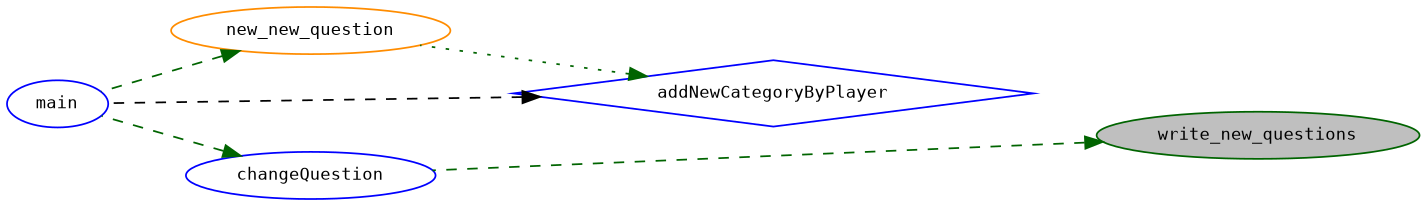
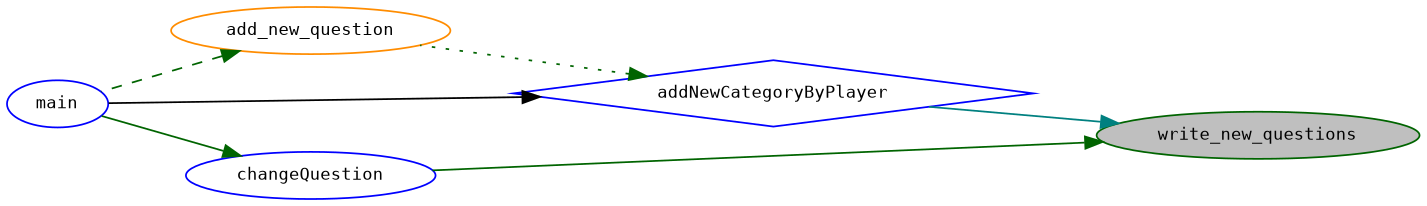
node "new_new_question": label "new_new_question" -> "add_new_question"
edge "main" -> "addNewCategoryByPlayer": style dashed -> solid
edge "addNewCategoryByPlayer" -> "write_new_questions": added
edge "main" -> "changeQuestion": style dashed -> solid
edge "changeQuestion" -> "write_new_questions": style dashed -> solid
